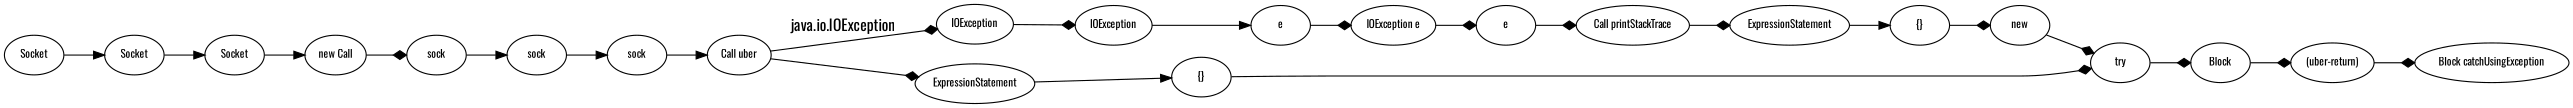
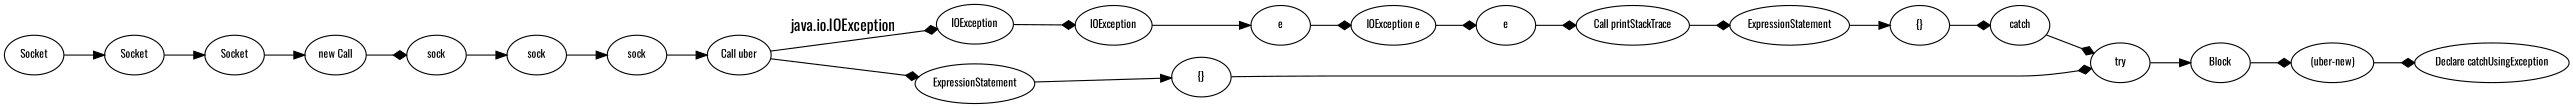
node "new": label "new" -> "catch"
edge "try" -> "Block": arrowhead diamond -> normal
node "(uber-return)": label "(uber-return)" -> "(uber-new)"
node "Block catchUsingException": label "Block catchUsingException" -> "Declare catchUsingException"
